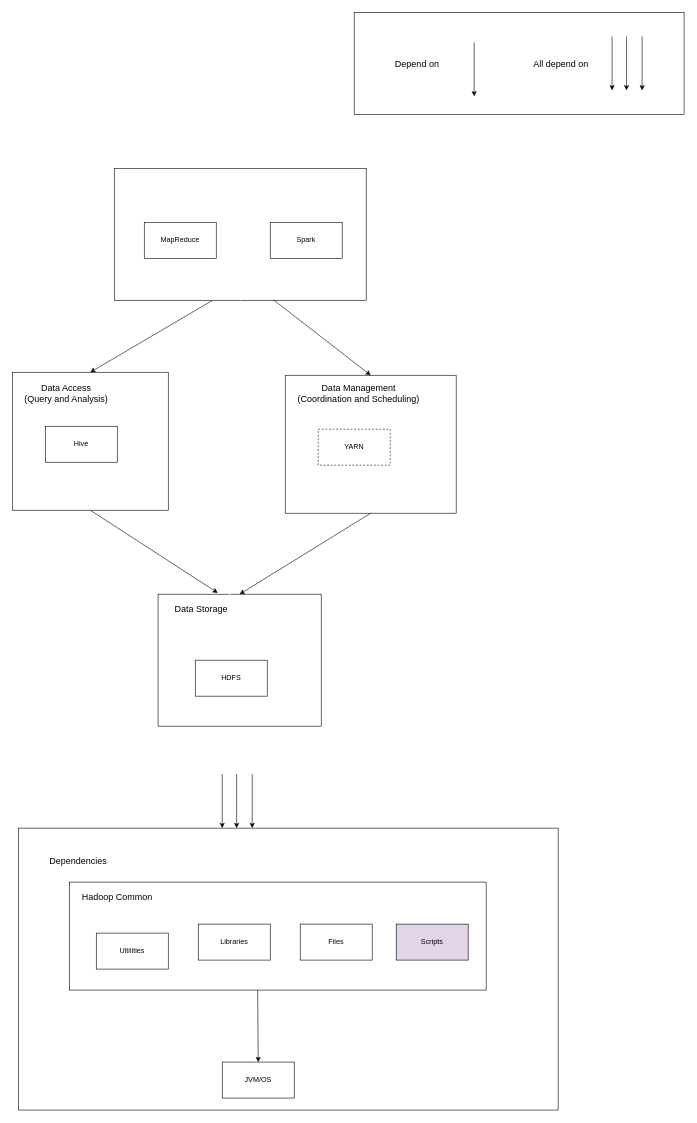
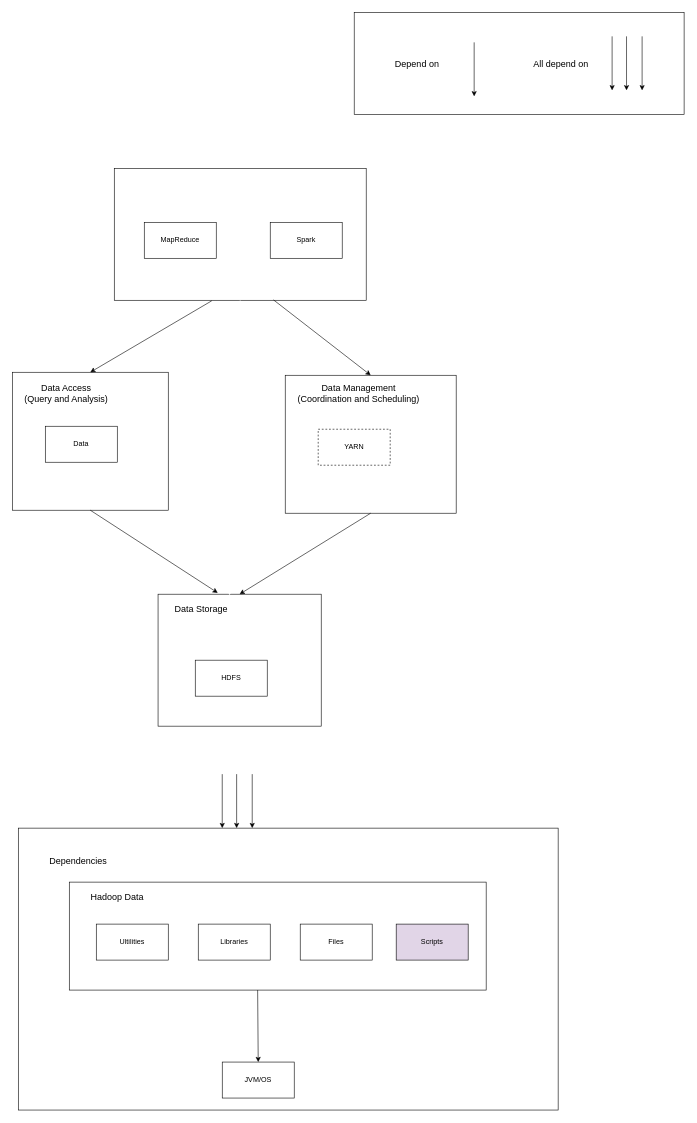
node "Hive": label "Hive" -> "Data"
node "Hadoop Common": label "Hadoop Common" -> "Hadoop Data"
node "Ultilities": moved (132, 951) -> (132, 942)
